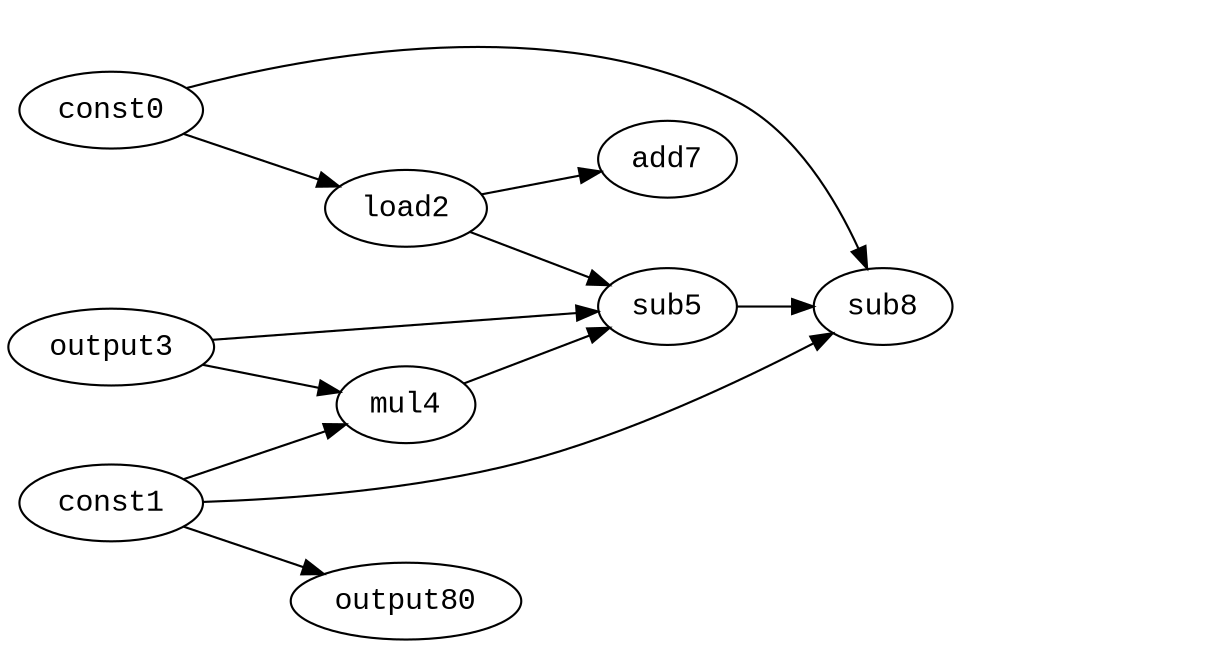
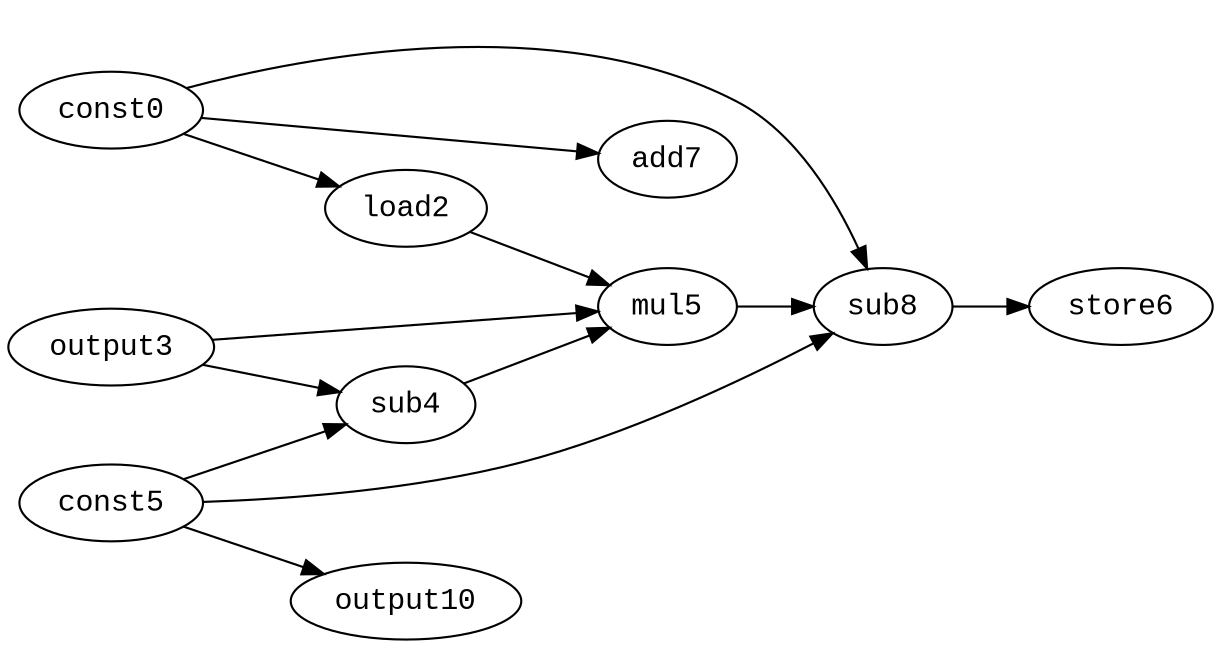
edge "load2" -> "add7": now "const0" -> "add7"
node "sub5": label "sub5" -> "mul5"
node "store6": added
node "mul4": label "mul4" -> "sub4"
node "const1": label "const1" -> "const5"
node "output80": label "output80" -> "output10"
